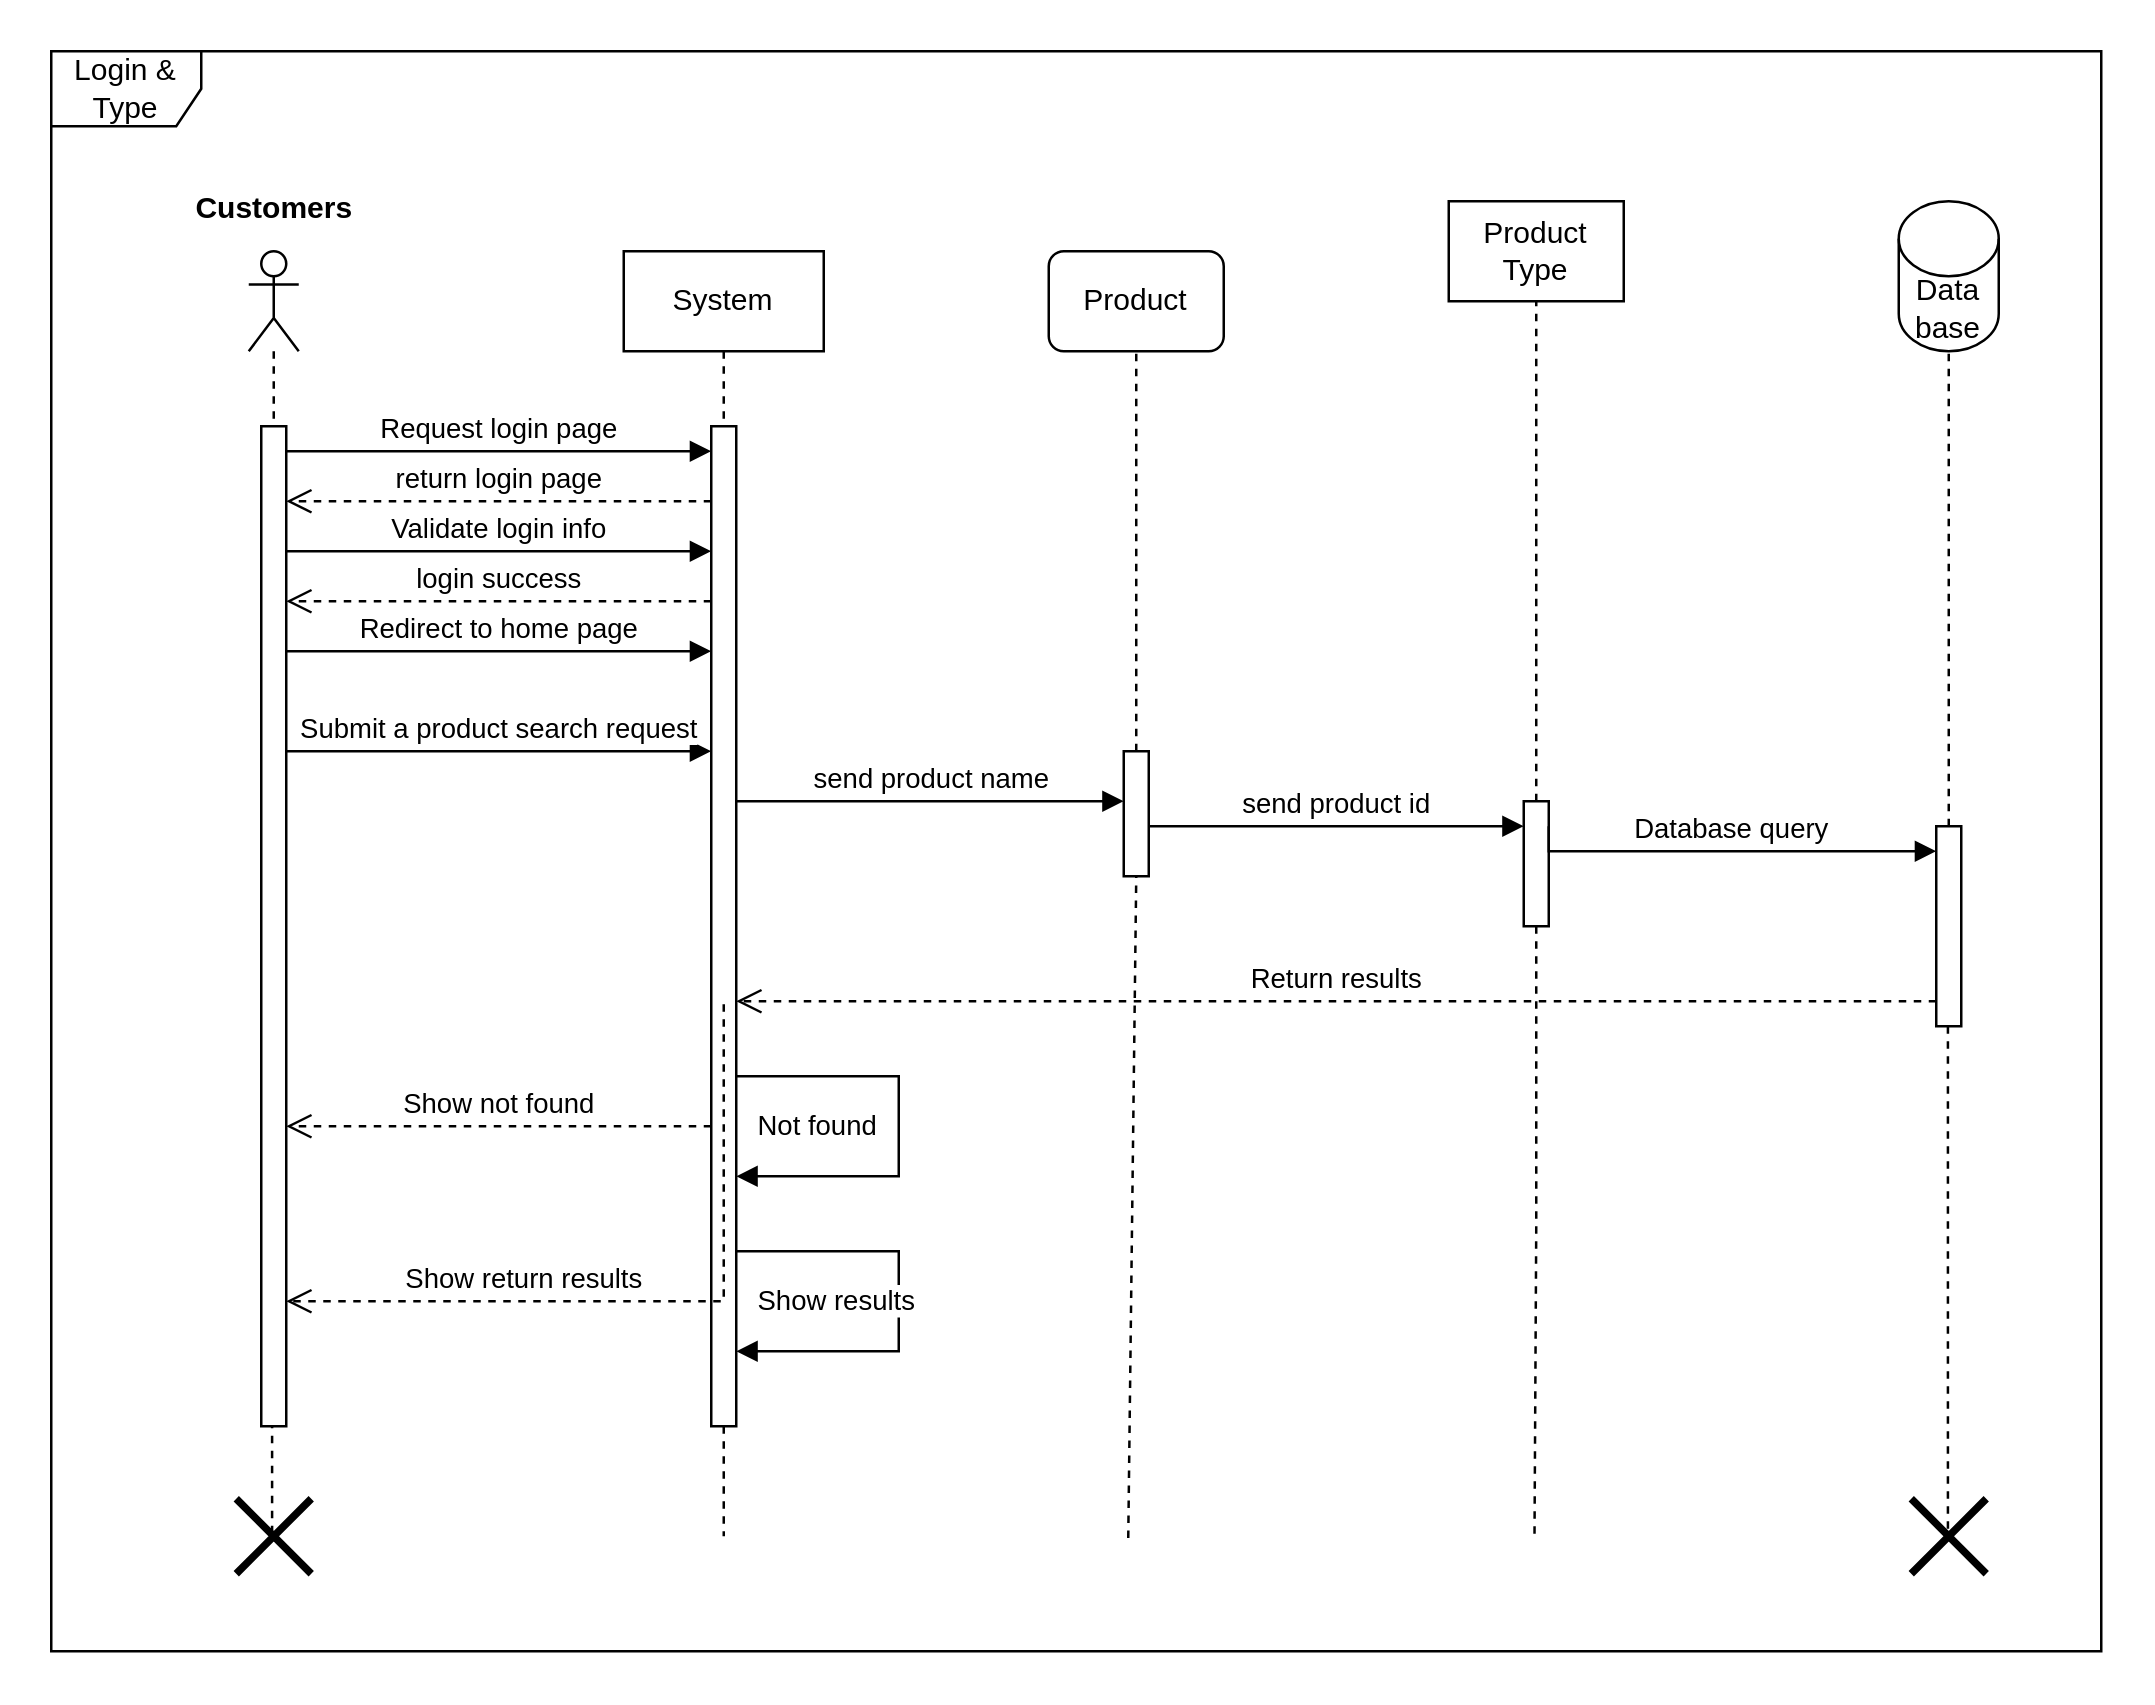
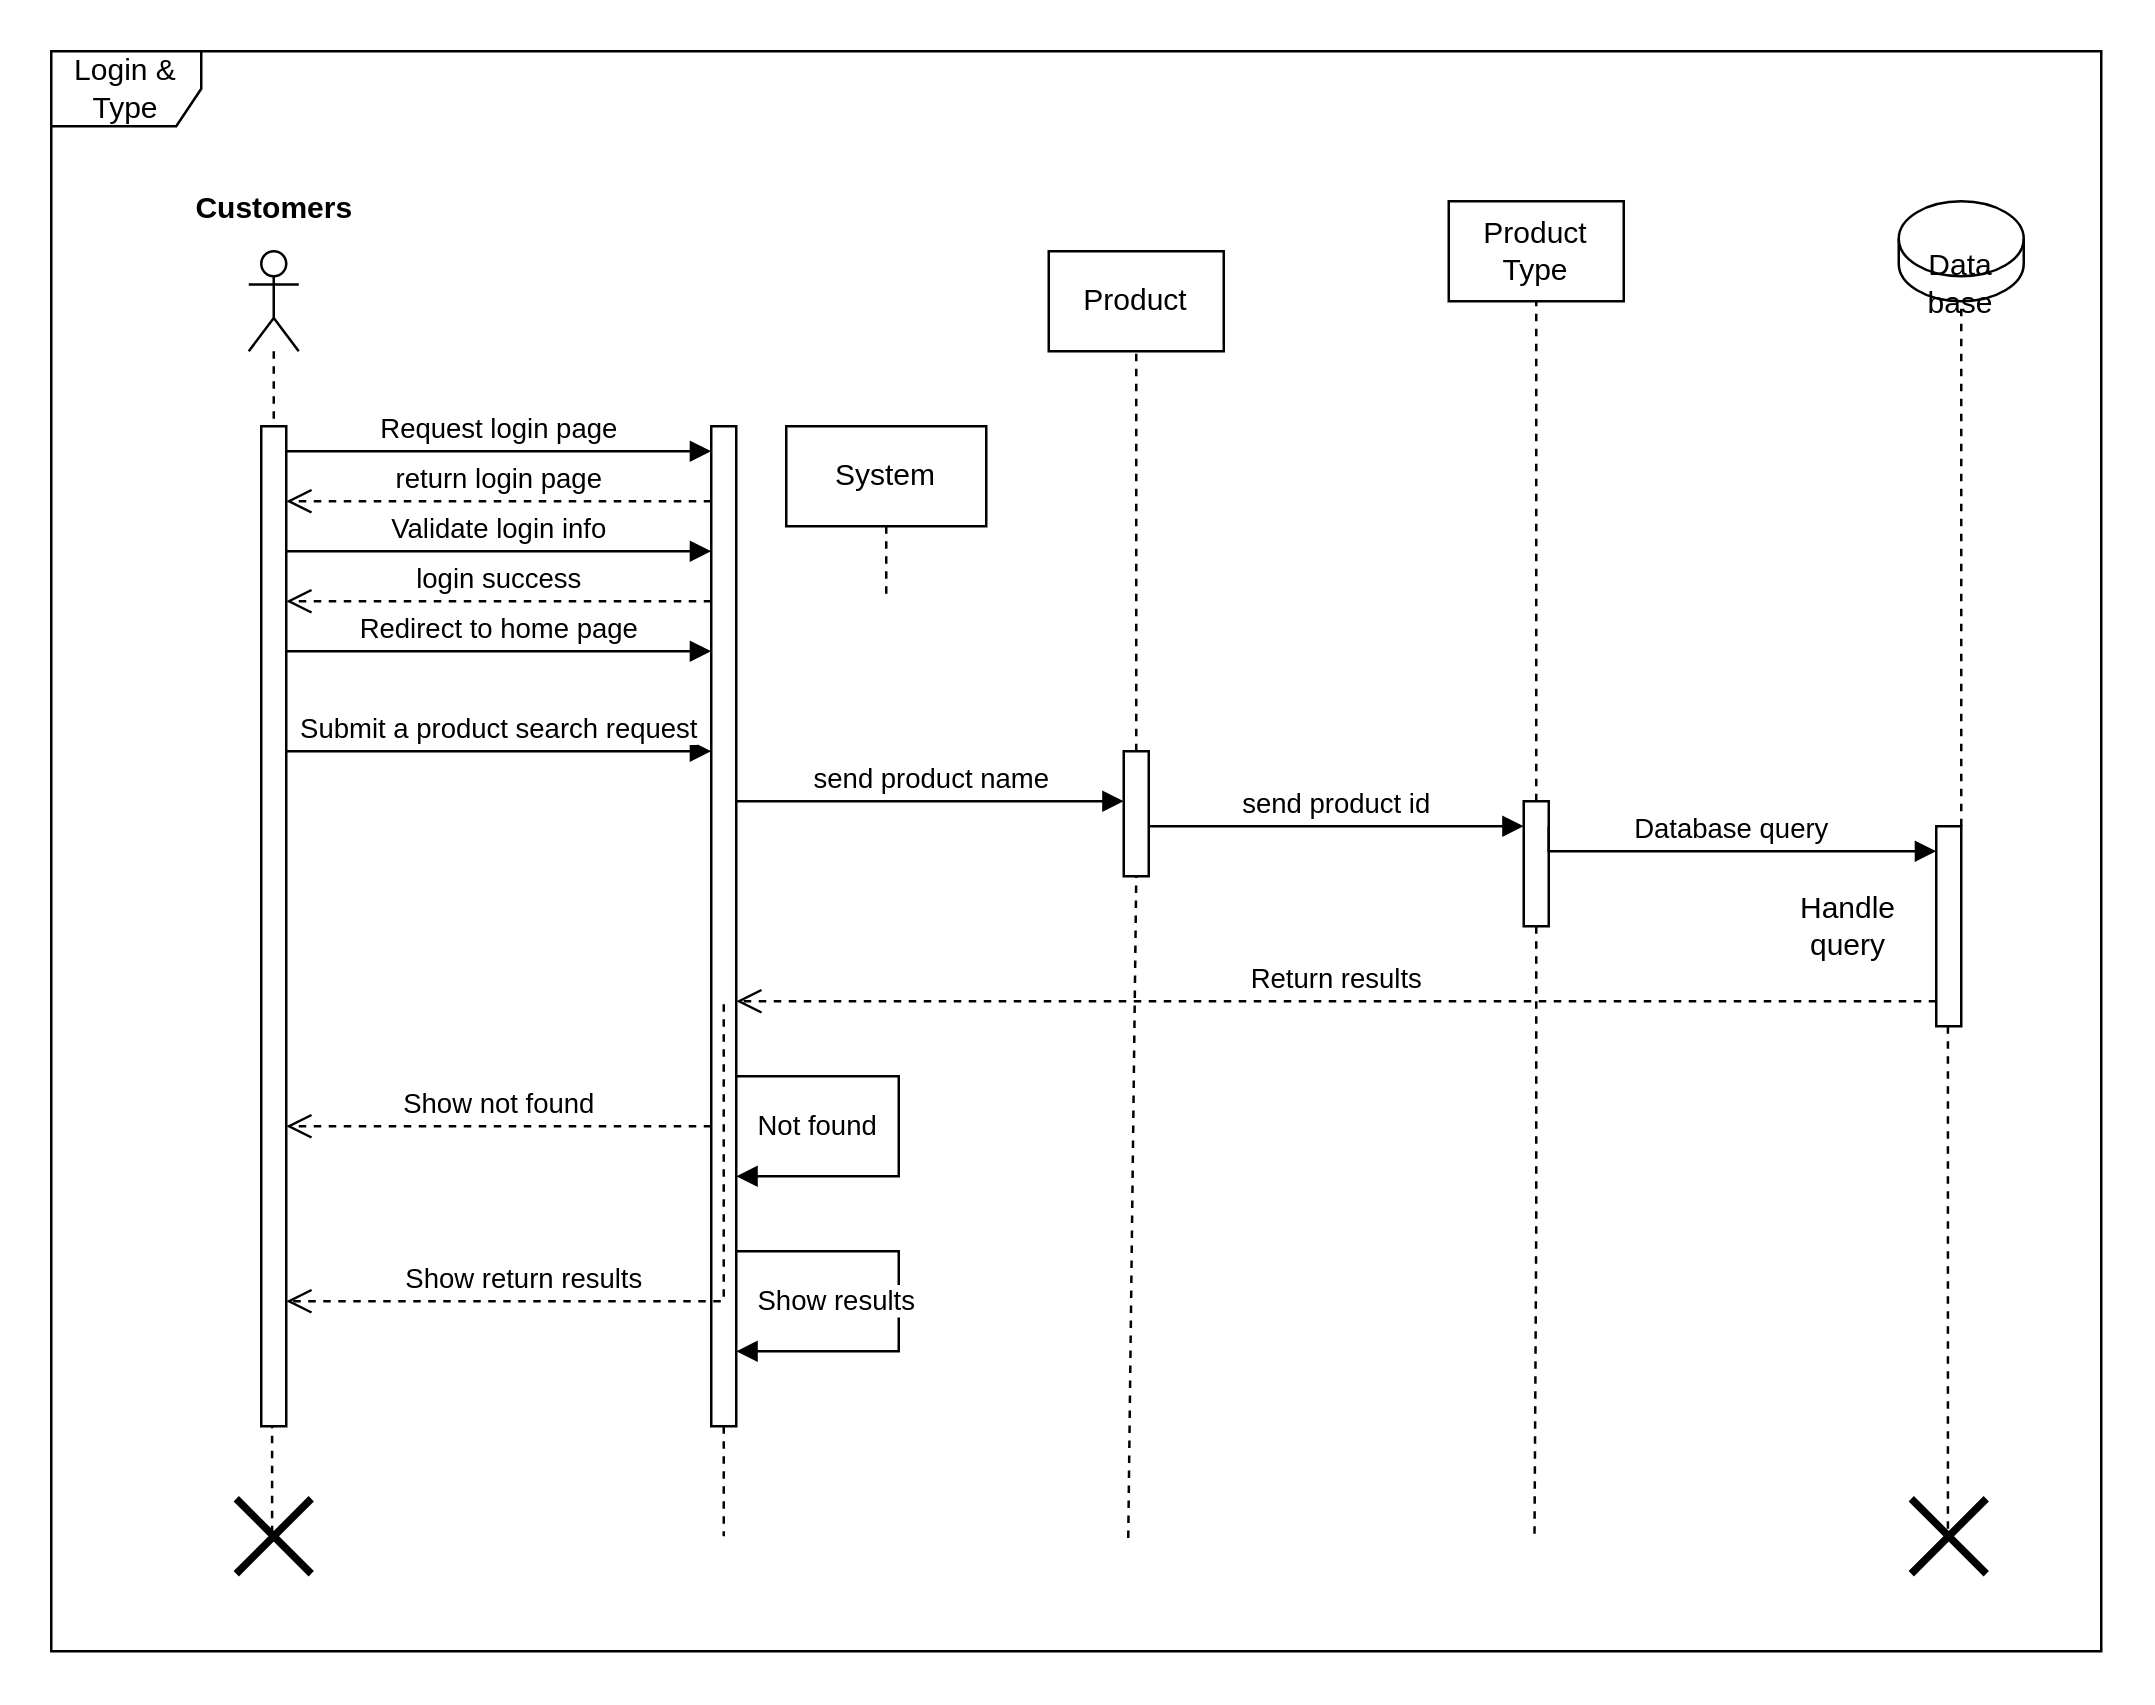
node "Data base": size 100x150 -> 125x100
node "Product": shape rounded rectangle -> rectangle
node "System": moved (724, 339) -> (886, 514)
node "Handle query": added
